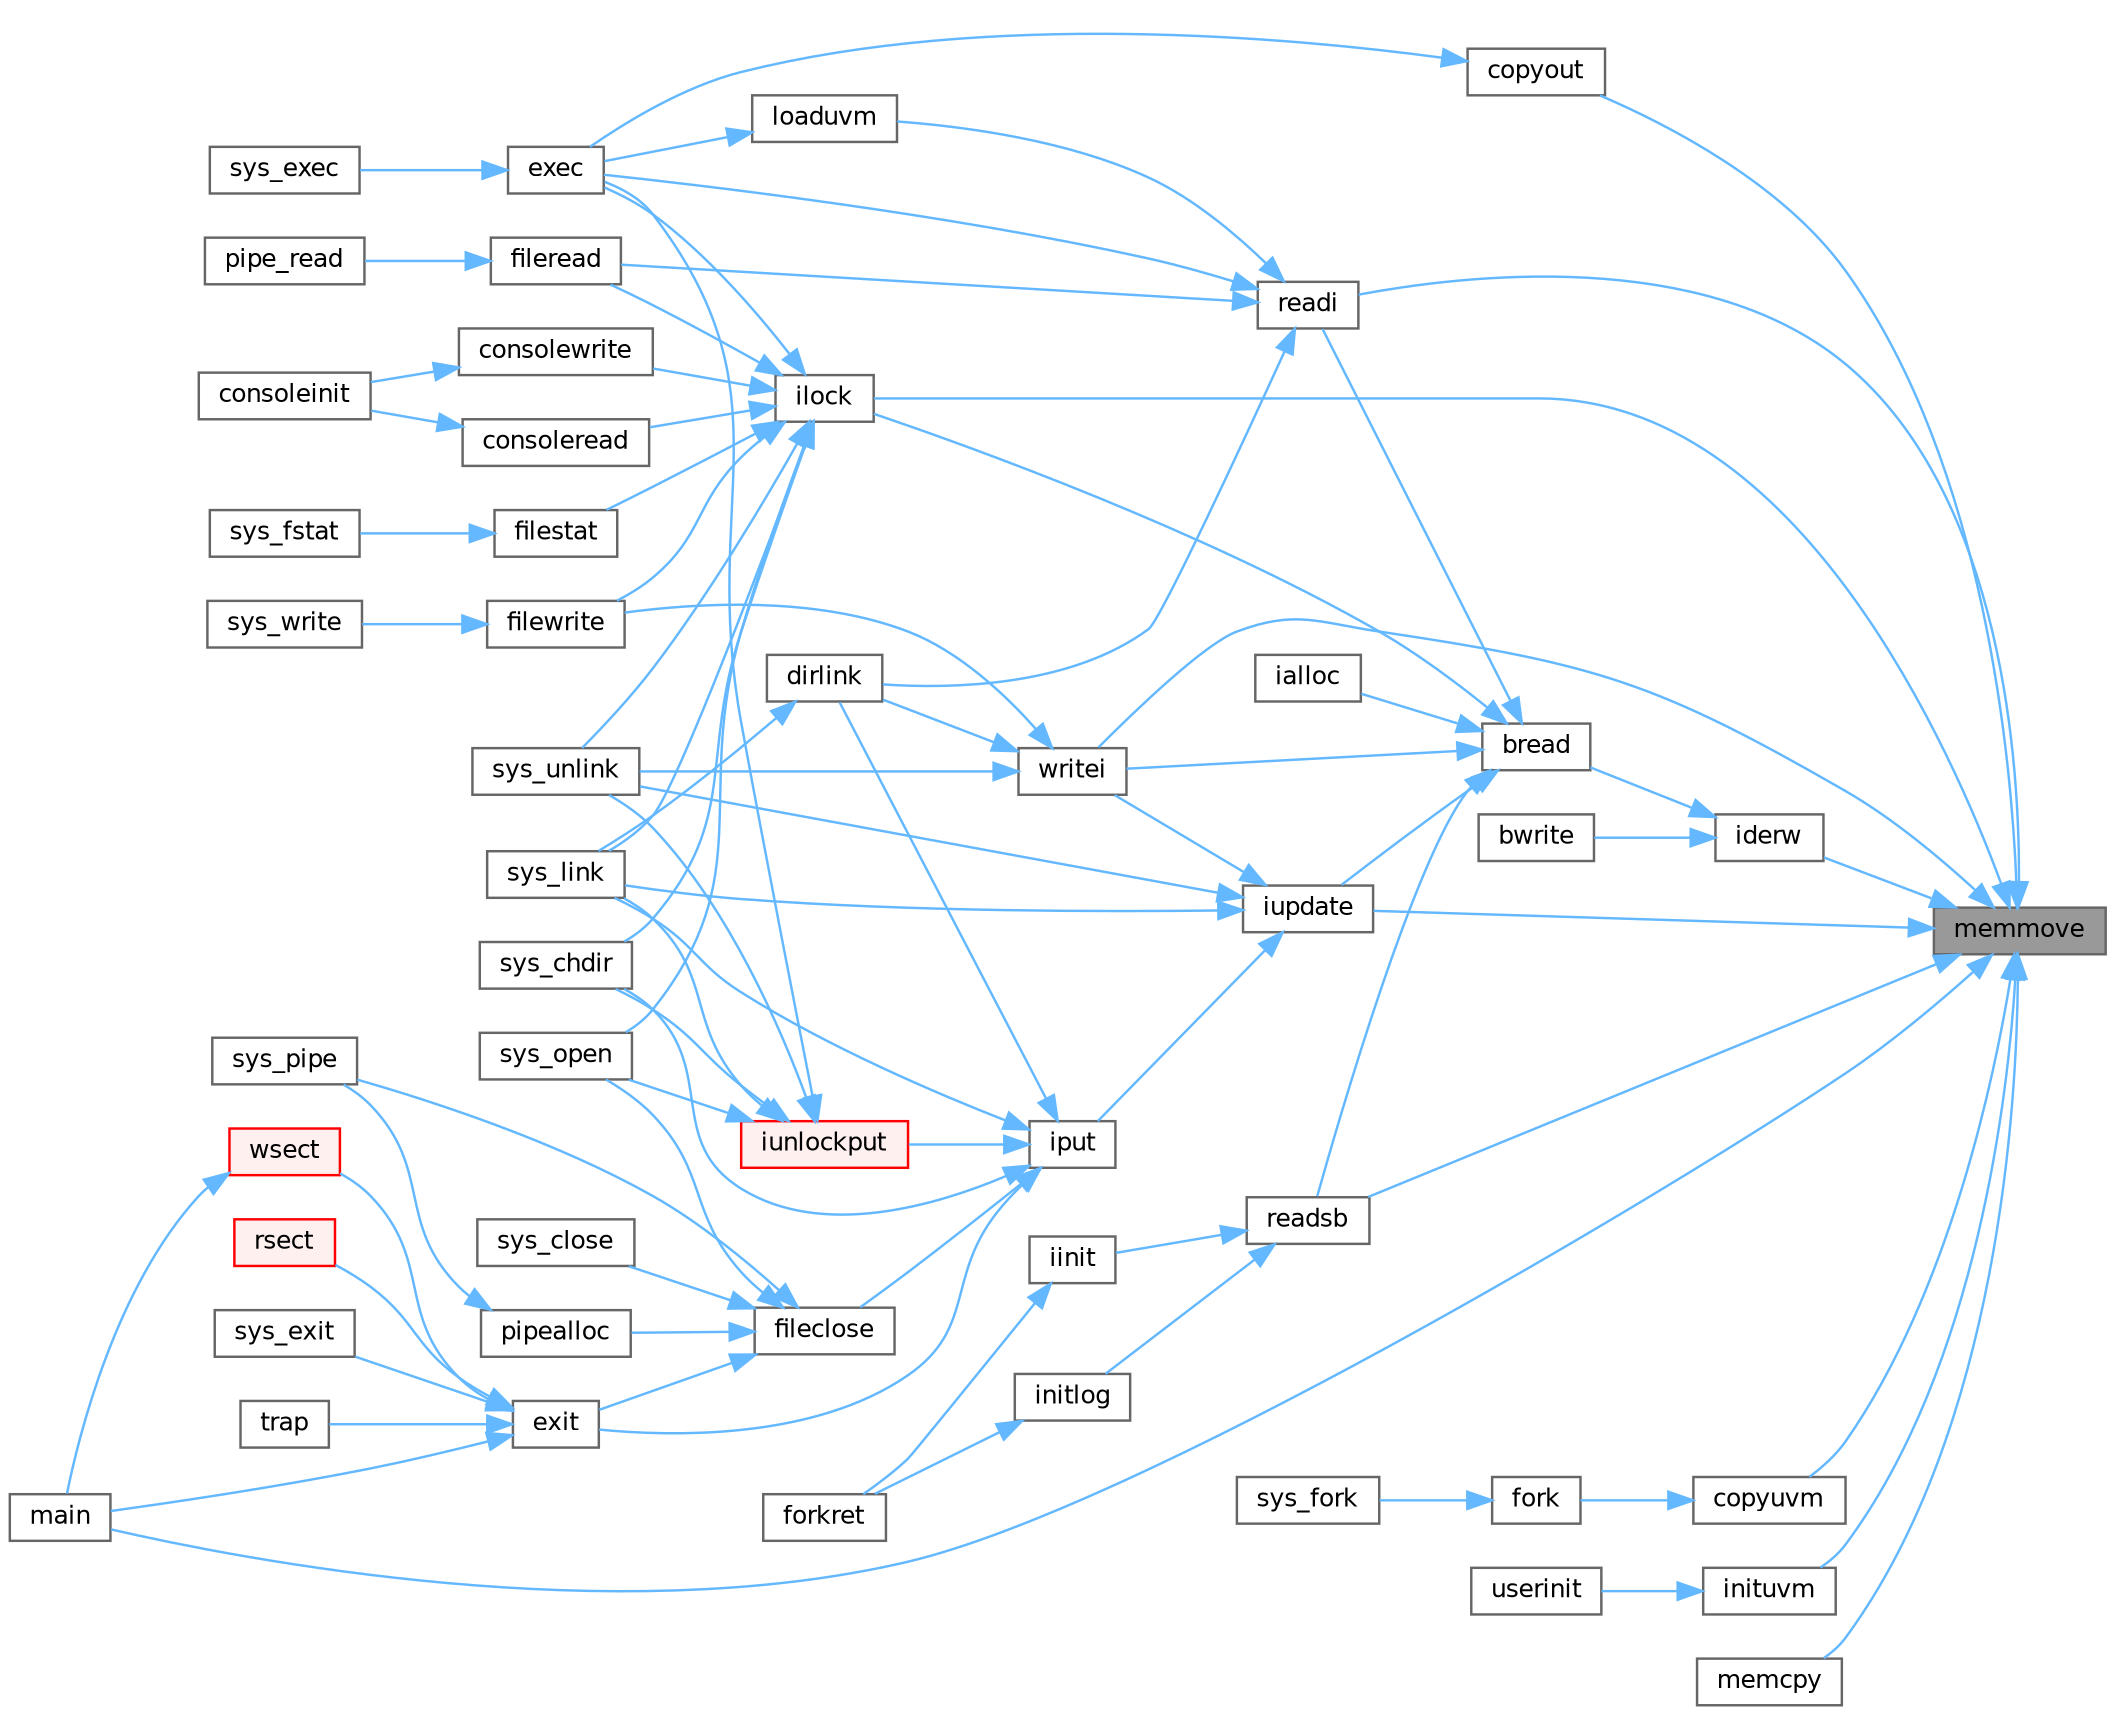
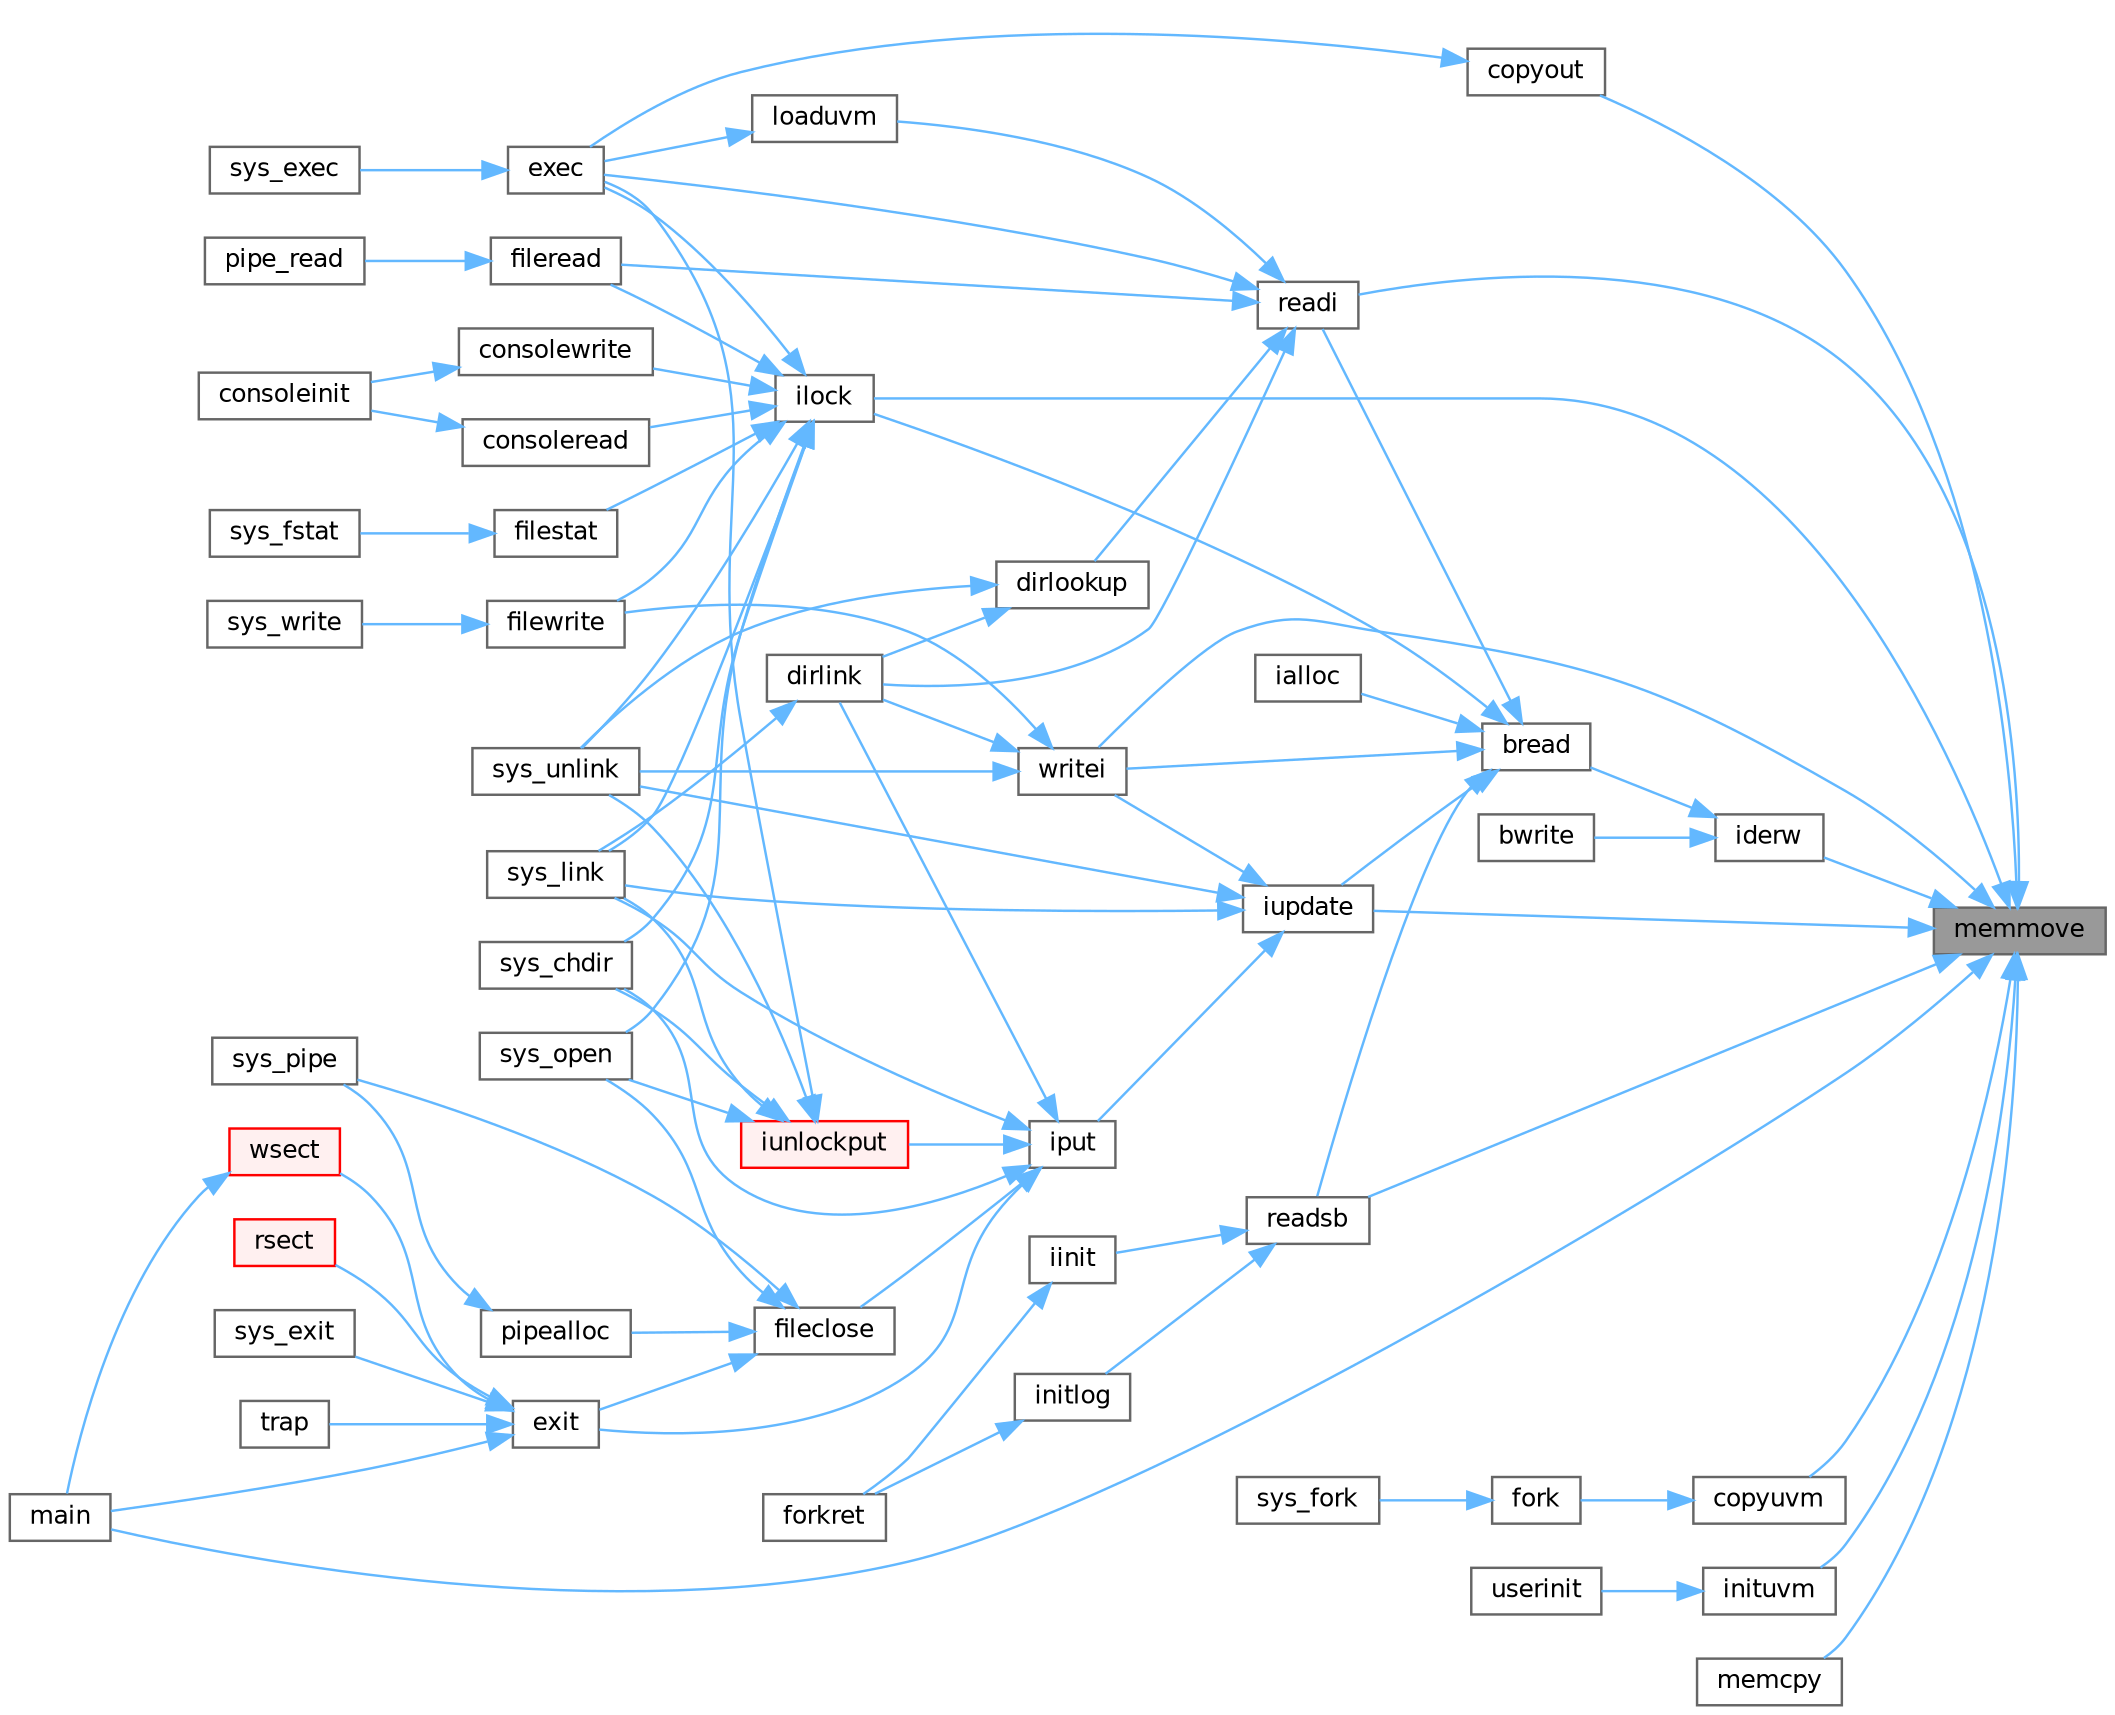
node "dirlookup": added
node "sys_close": removed
